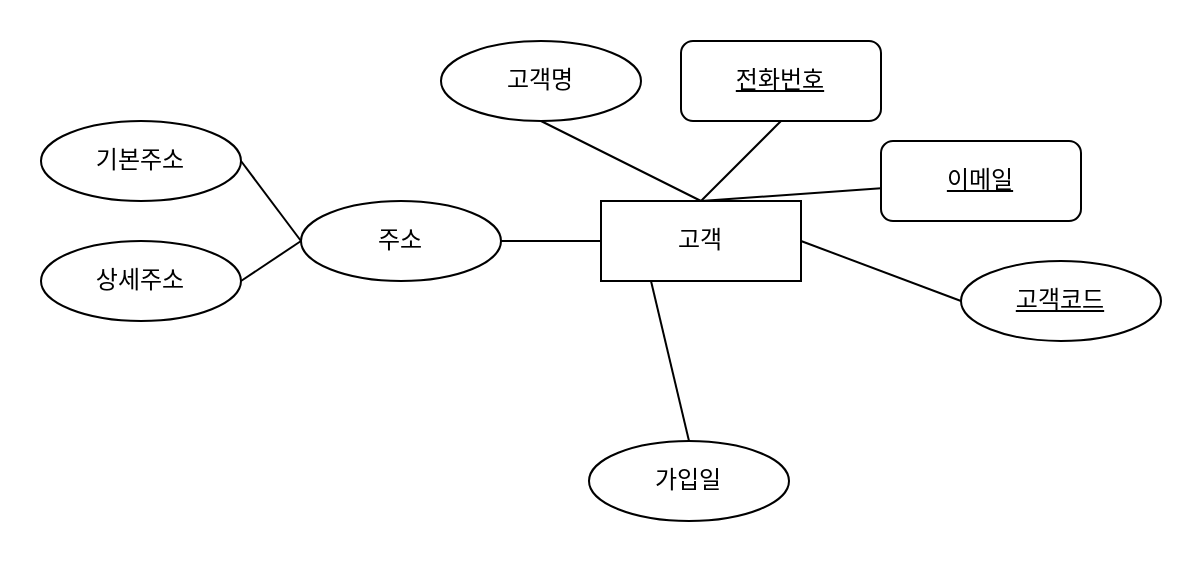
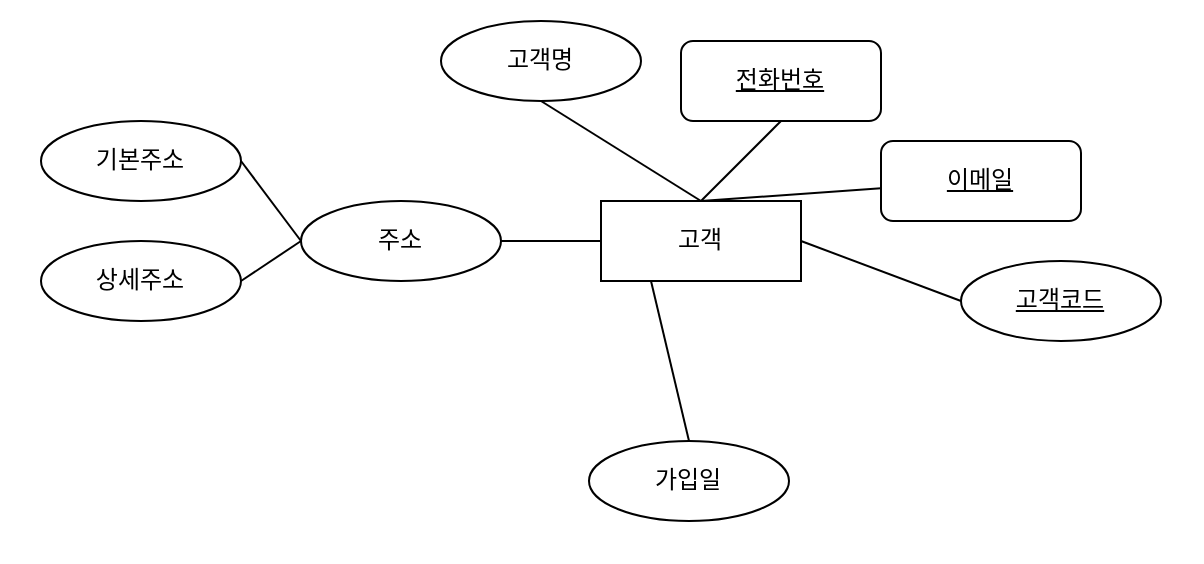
node "고객명": moved (541, 81) -> (541, 61)
